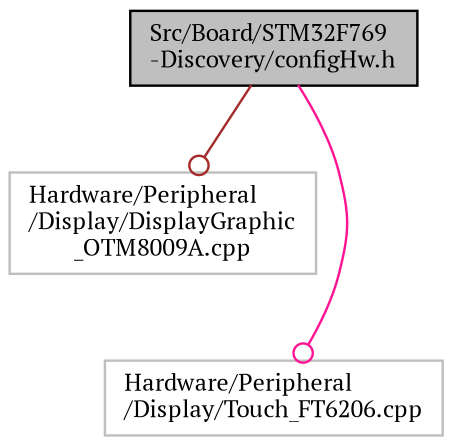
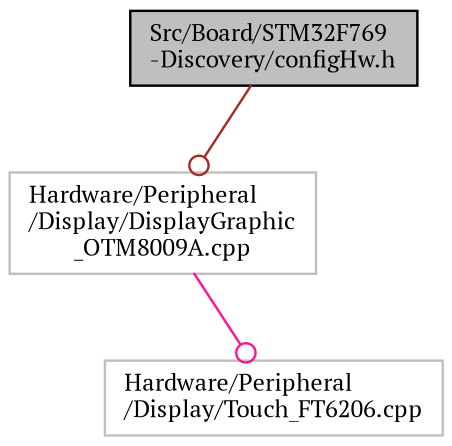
edge "Src/Board/STM32F769 -Discovery/configHw.h" -> "Hardware/Peripheral /Display/Touch_FT6206.cpp": now "Hardware/Peripheral /Display/DisplayGraphic _OTM8009A.cpp" -> "Hardware/Peripheral /Display/Touch_FT6206.cpp"
